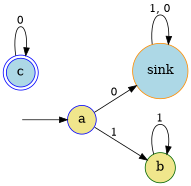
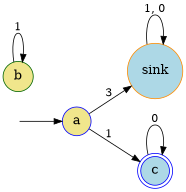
edge "a" -> "sink": label "0" -> "3"
edge "a" -> "b": now "a" -> "c"
